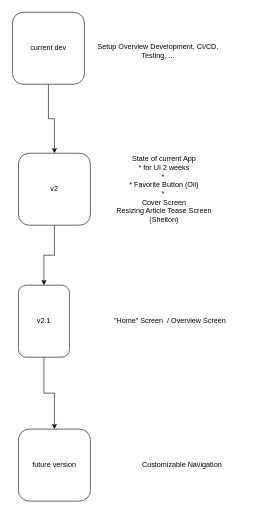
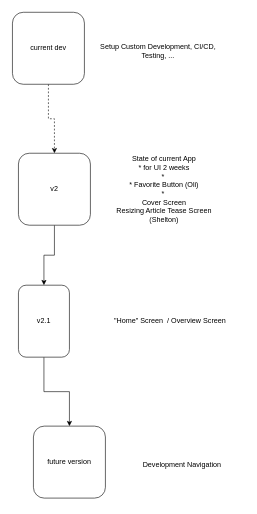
node "Setup Overview Development, CI/CD, Testing, ...": label "Setup Overview Development, CI/CD, Testing, ..." -> "Setup Custom Development, CI/CD, Testing, ..."
edge "current dev" -> "v2": style solid -> dashed
node "future version": moved (54, 465) -> (69, 462)
node "Customizable Navigation": label "Customizable Navigation" -> "Development Navigation"
